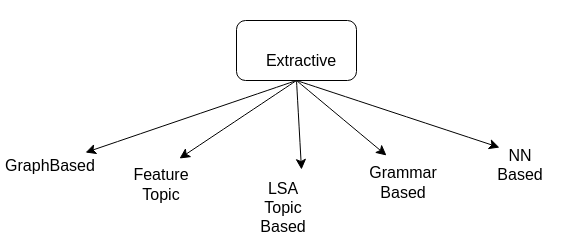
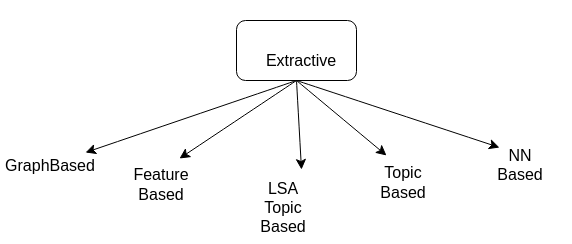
node "Grammar Based": label "Grammar Based" -> "Topic Based"
node "Feature Topic": label "Feature Topic" -> "Feature Based"
